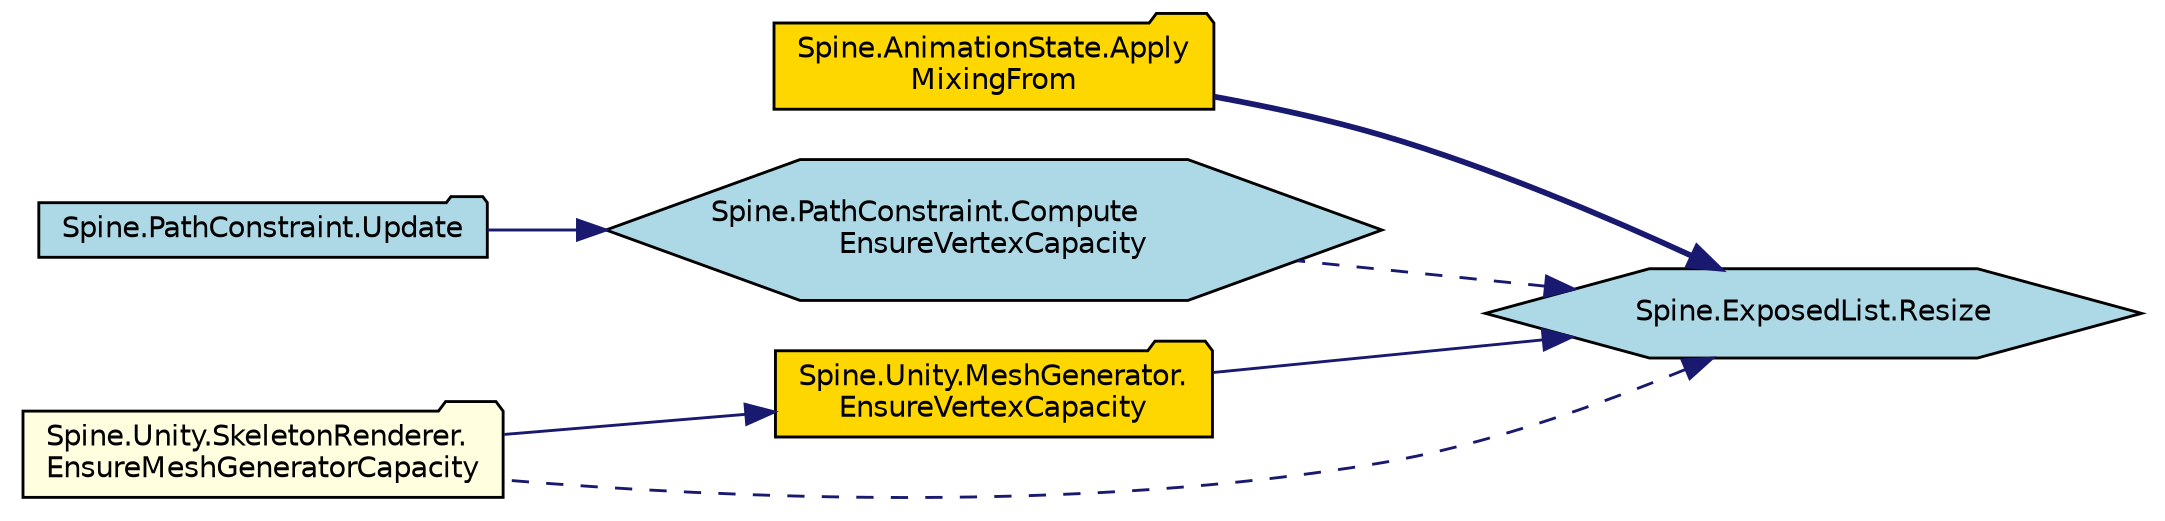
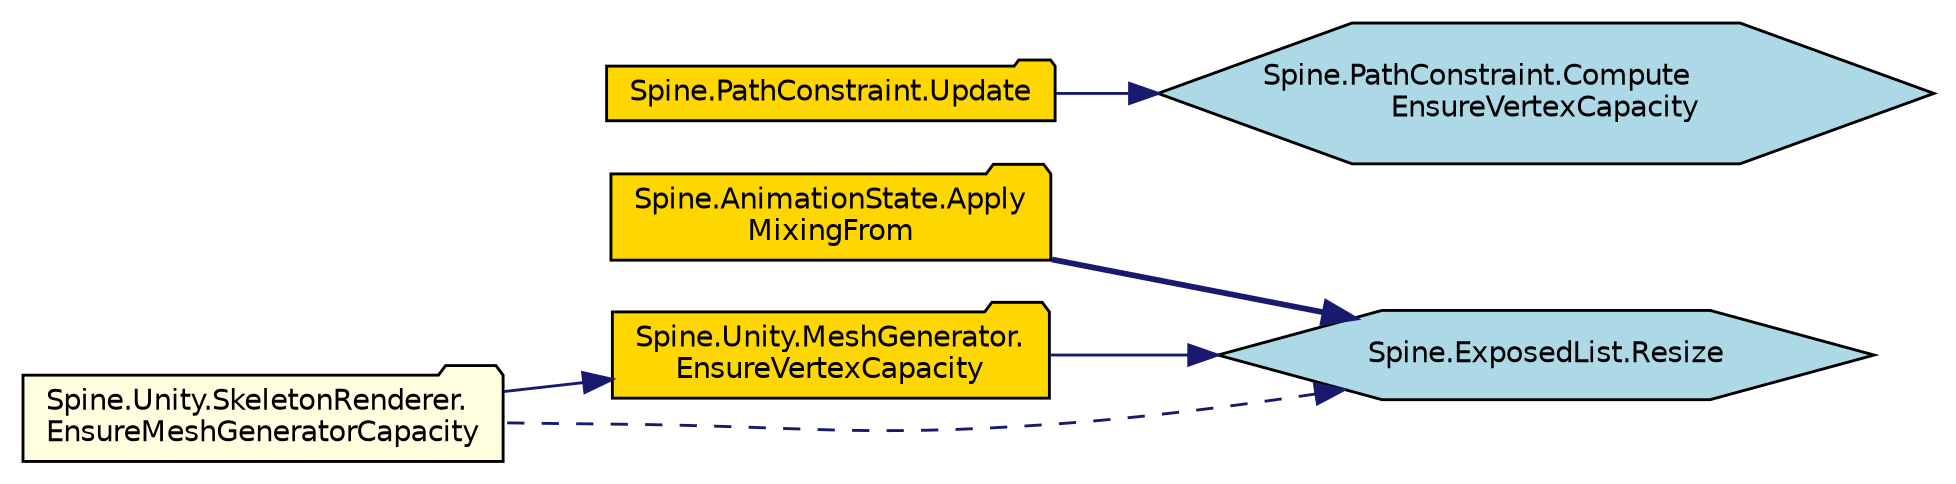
node "Spine.PathConstraint.Update": fillcolor lightblue -> gold
edge "Spine.PathConstraint.Compute EnsureVertexCapacity" -> "Spine.ExposedList.Resize": removed
